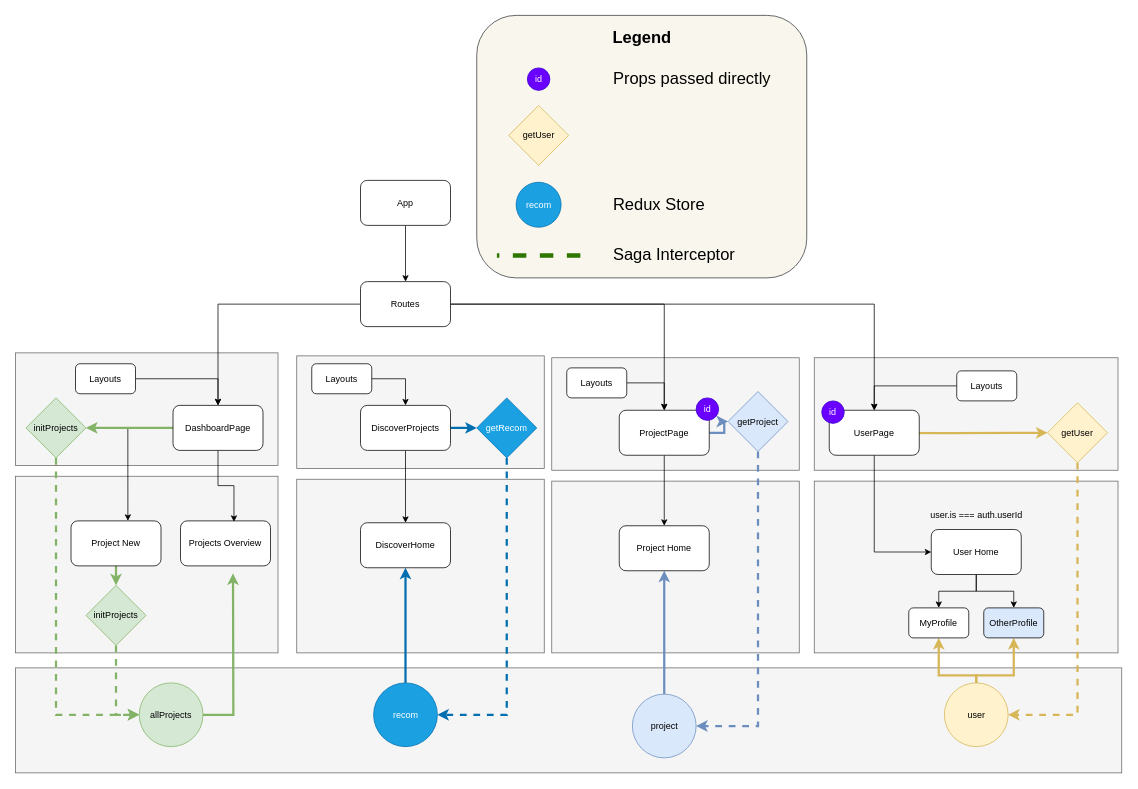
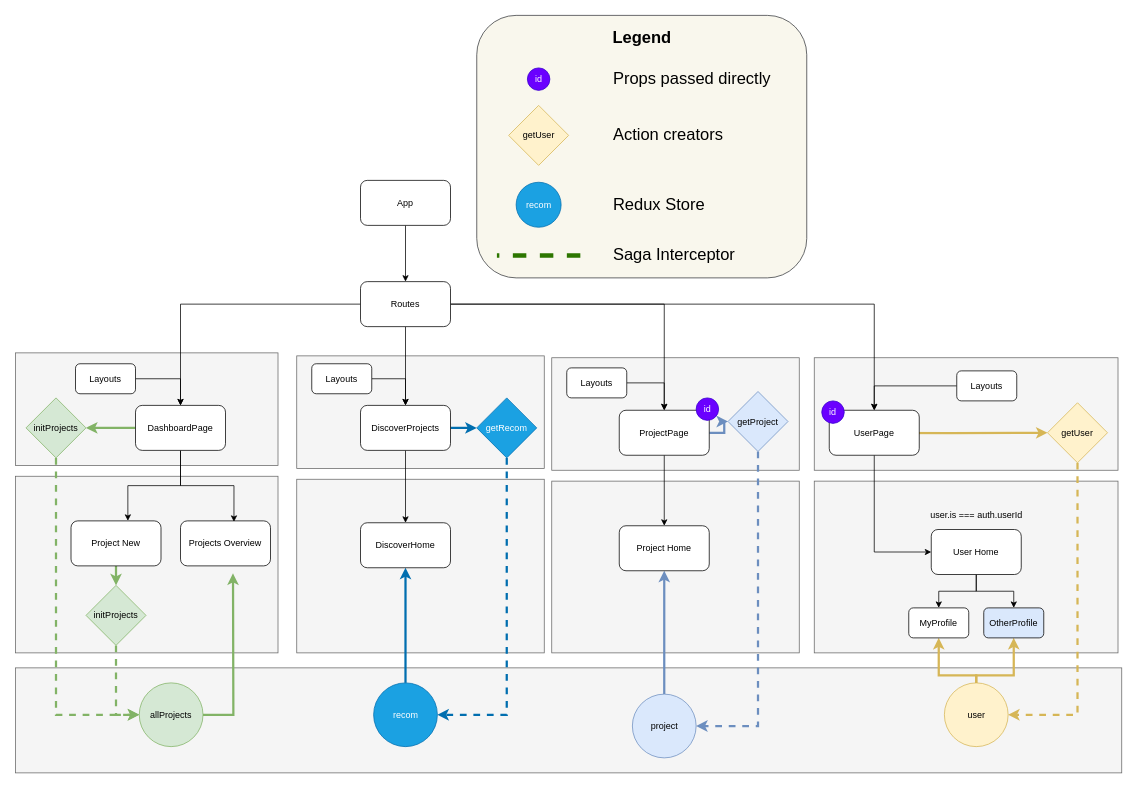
node "Action creators": added
edge "Routes" -> "DiscoverProjects": added
node "DashboardPage": moved (218, 428) -> (180, 428)
